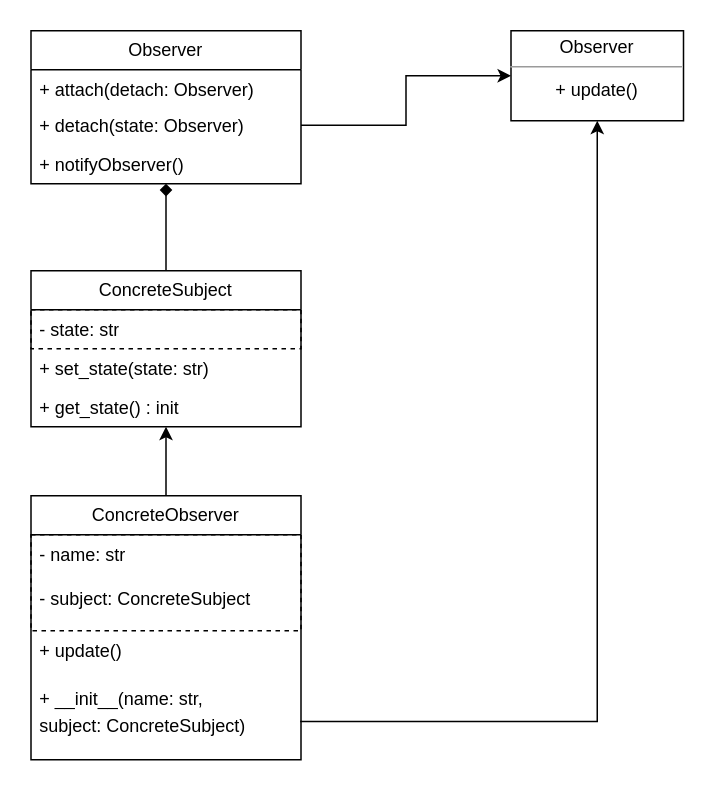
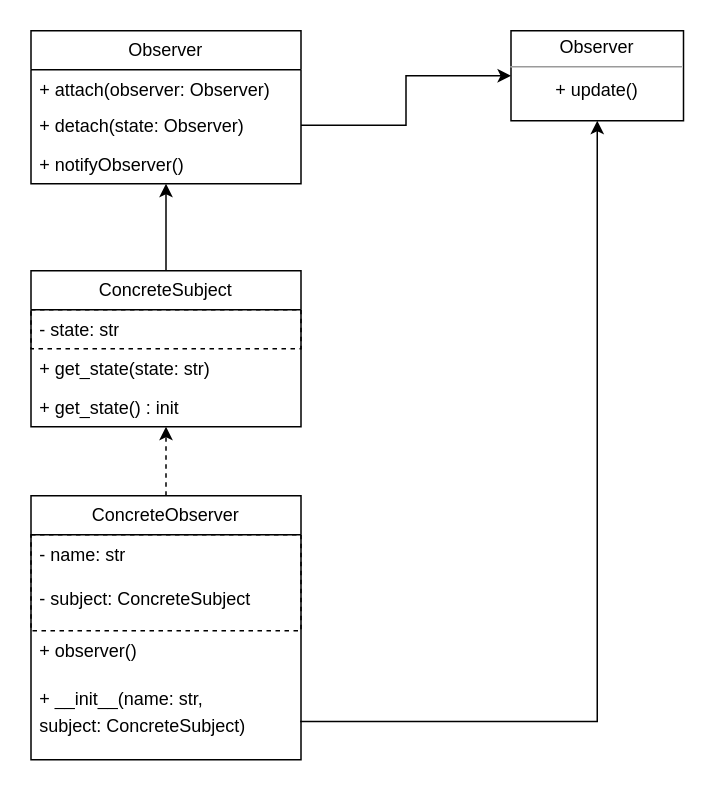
node "+ attach(detach: Observer)": label "+ attach(detach: Observer)" -> "+ attach(observer: Observer)"
edge "ConcreteSubject" -> "+ notifyObserver()": arrowhead diamond -> classic
node "+ set_state(state: str)": label "+ set_state(state: str)" -> "+ get_state(state: str)"
edge "ConcreteObserver" -> "+ get_state() : init": style solid -> dashed
node "+ update()": label "+ update()" -> "+ observer()"
